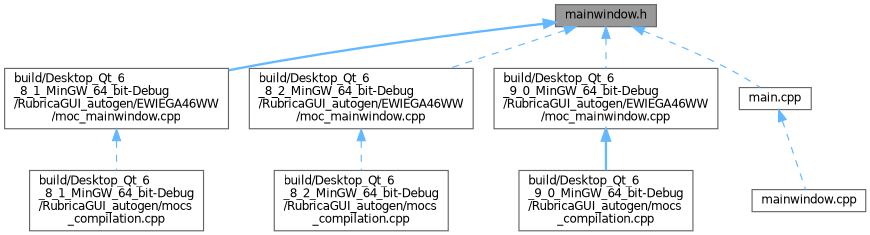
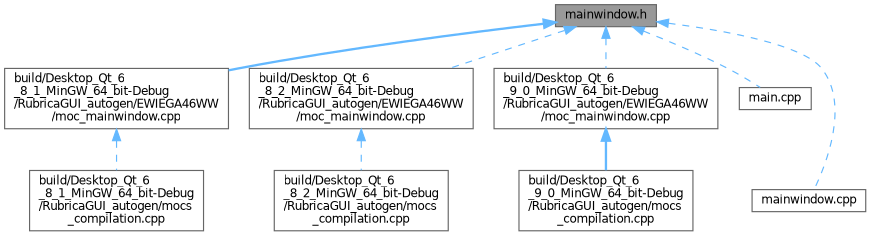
edge "mainwindow.cpp" -> "main.cpp": now "mainwindow.cpp" -> "mainwindow.h"
